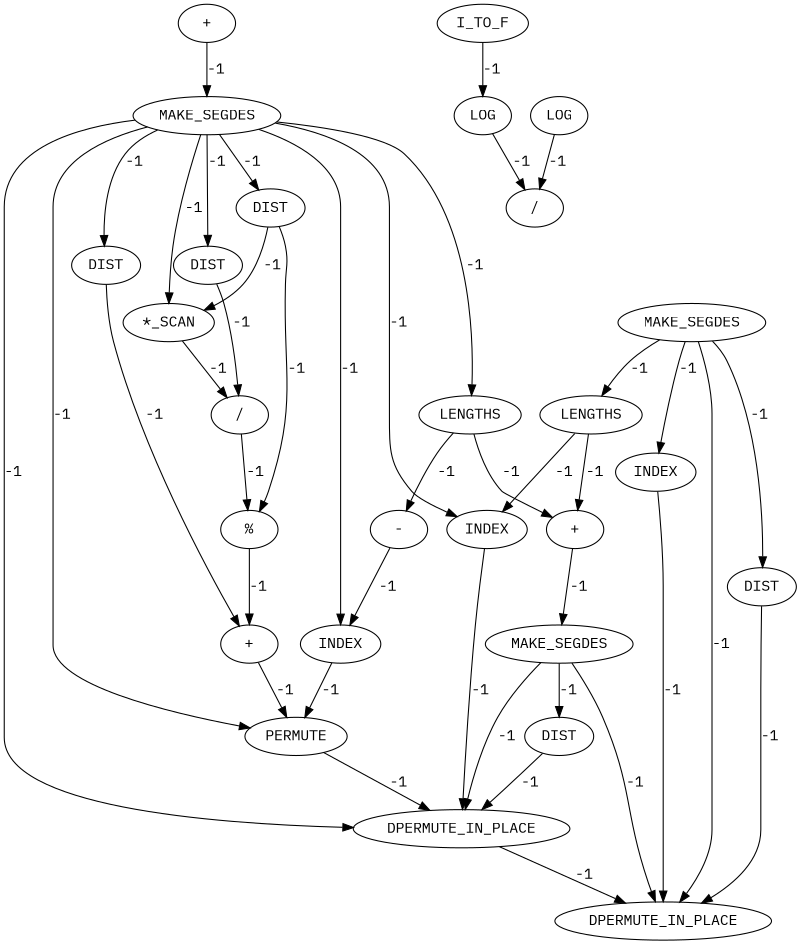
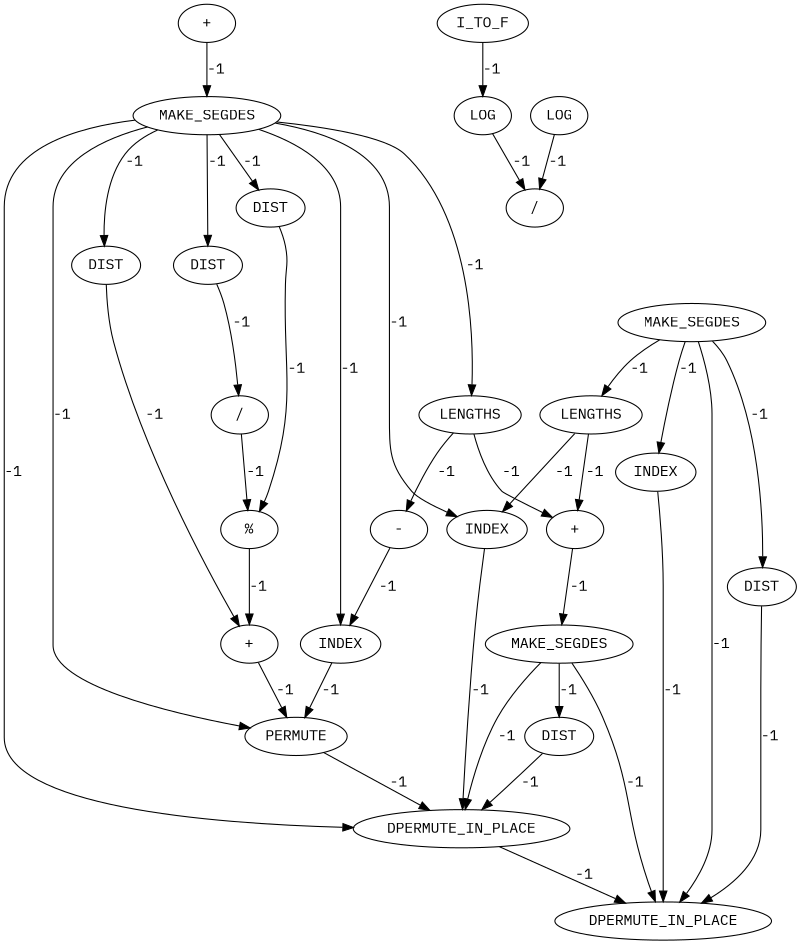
node "*_SCAN": removed
